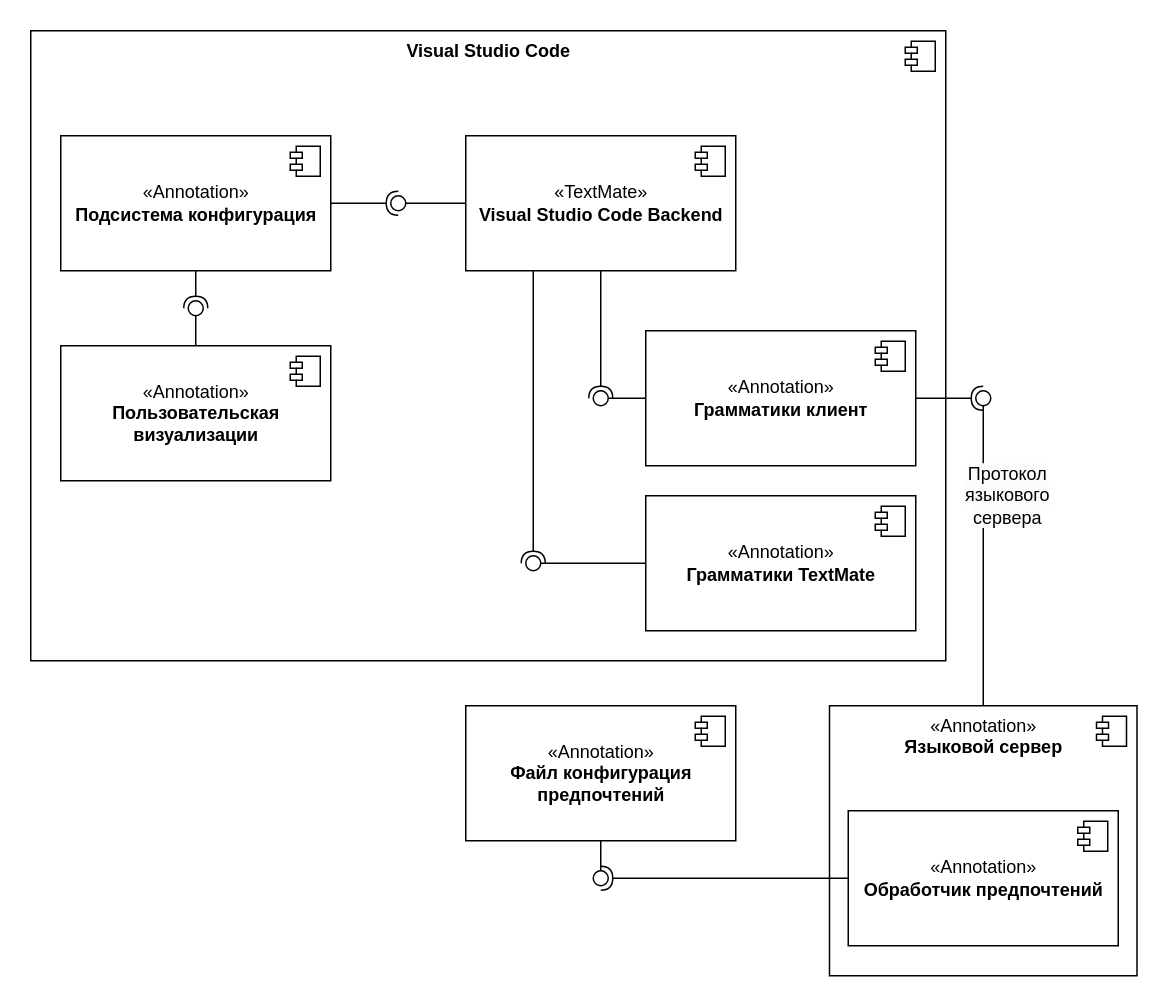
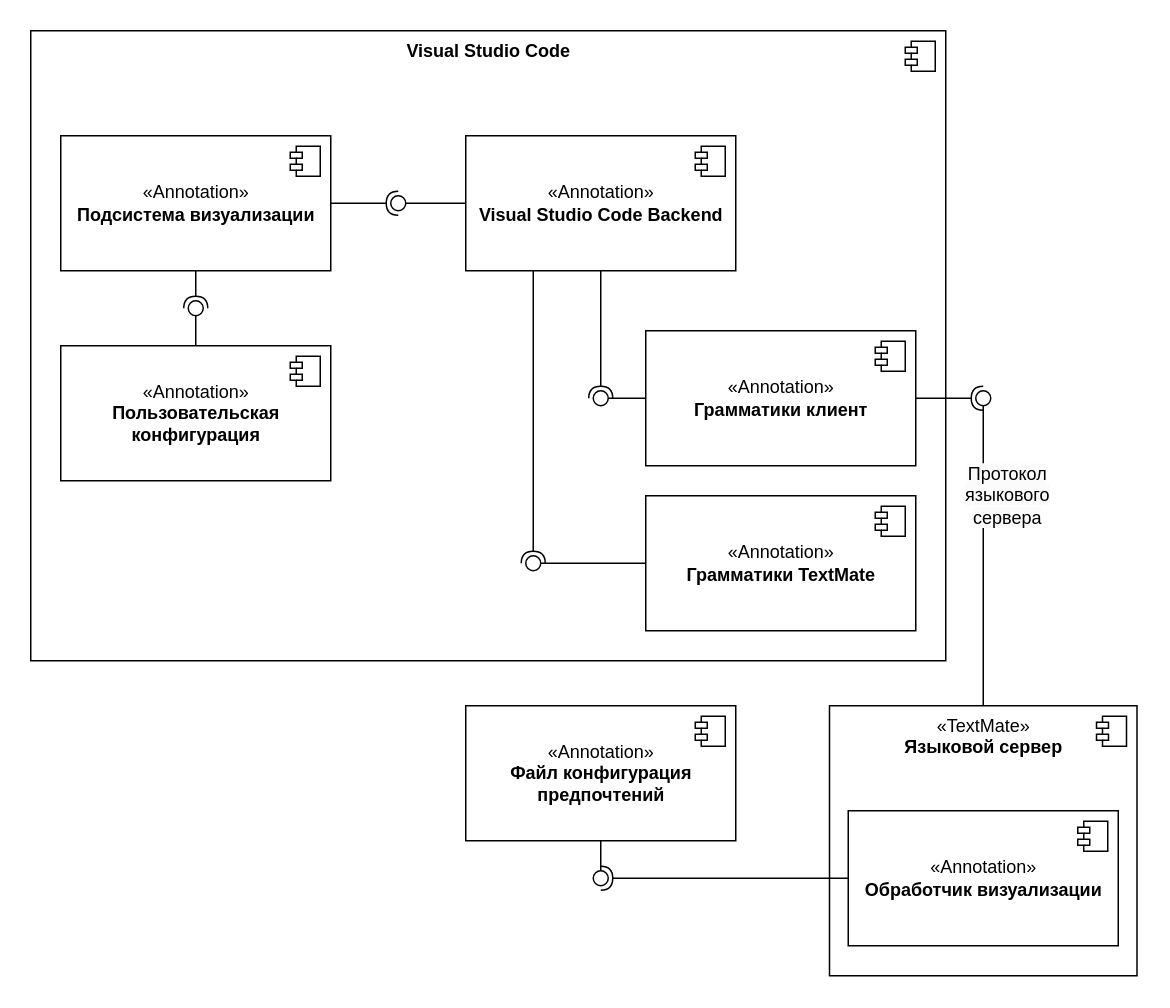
node "«Annotation» Подсистема конфигурация": label "«Annotation» Подсистема конфигурация" -> "«Annotation» Подсистема визуализации"
node "«TextMate» Visual Studio Code Backend": label "«TextMate» Visual Studio Code Backend" -> "«Annotation» Visual Studio Code Backend"
node "«Annotation» Пользовательская визуализации": label "«Annotation» Пользовательская визуализации" -> "«Annotation» Пользовательская конфигурация"
node "«Annotation» Языковой сервер": label "«Annotation» Языковой сервер" -> "«TextMate» Языковой сервер"
node "«Annotation» Обработчик предпочтений": label "«Annotation» Обработчик предпочтений" -> "«Annotation» Обработчик визуализации"
